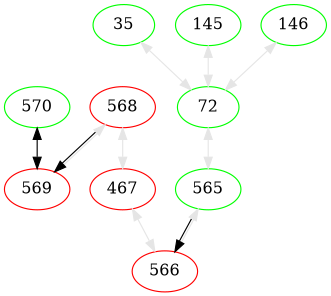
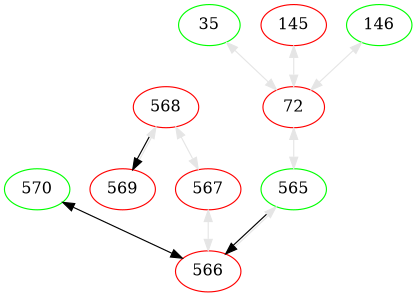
node "145": color green -> red
node "72": color green -> red
edge "570" -- "569": now "570" -- "566"
node "467": label "467" -> "567"
